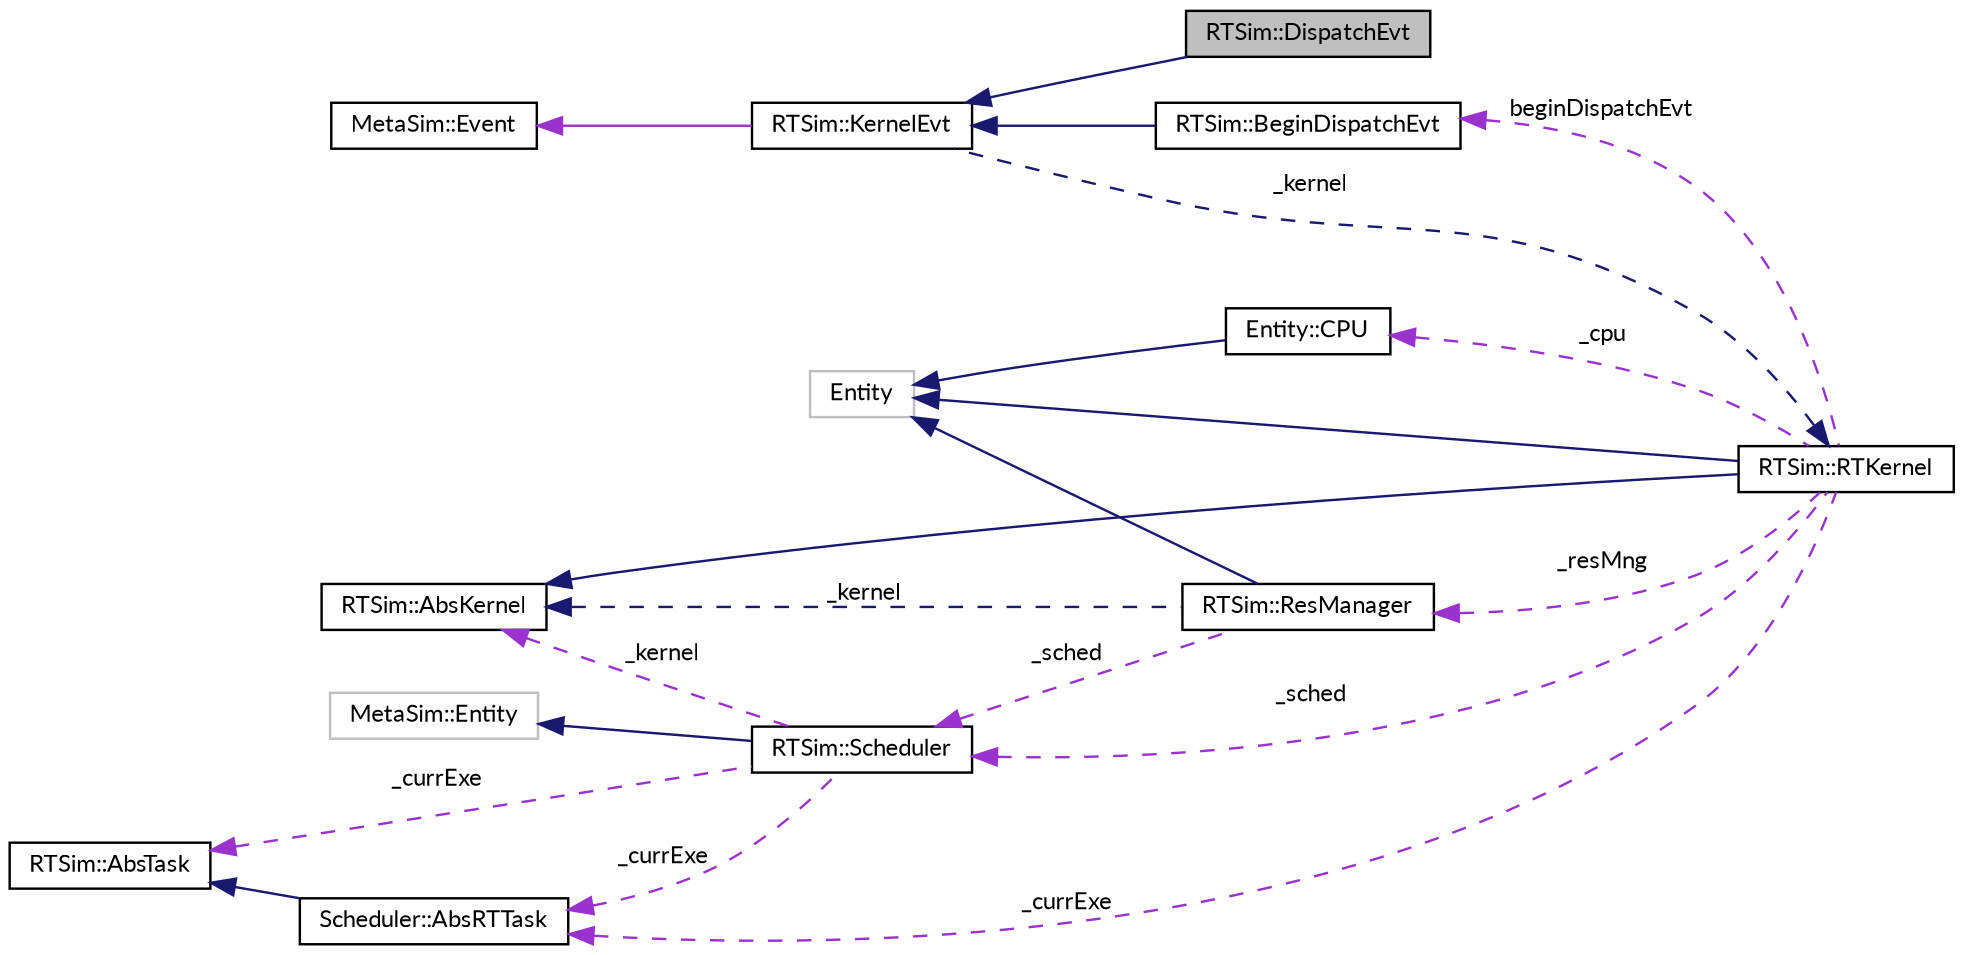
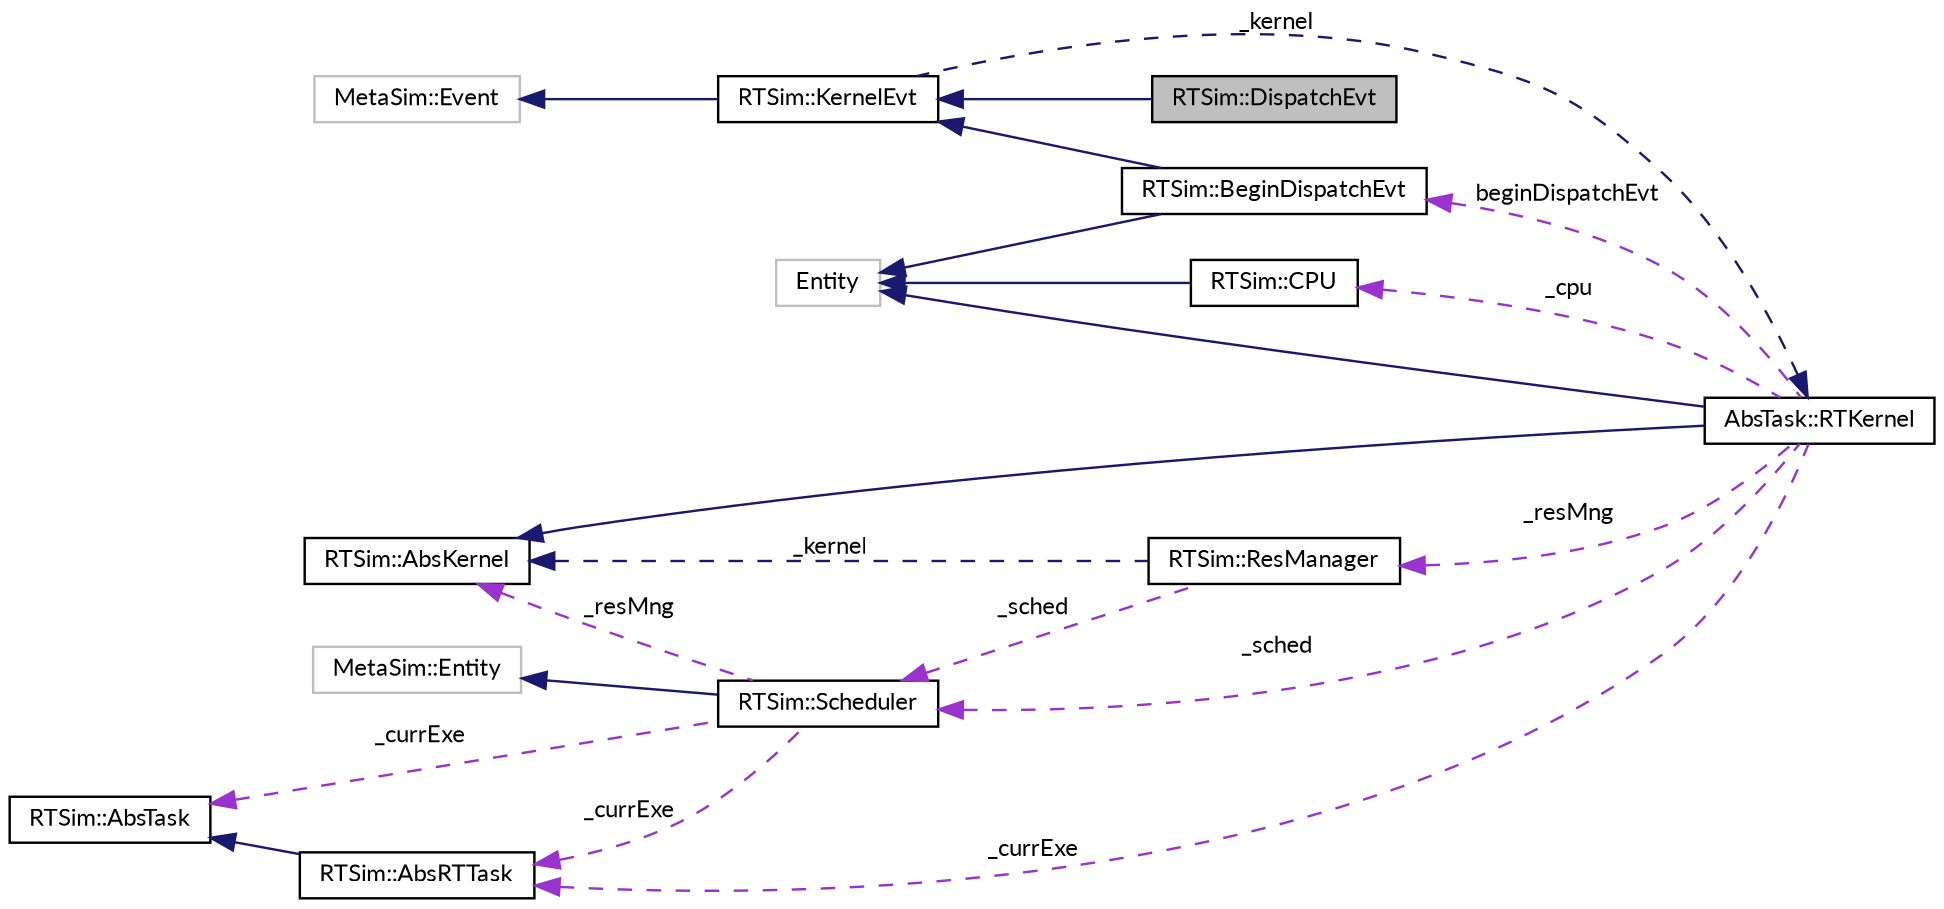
node "MetaSim::Event": color black -> grey75
edge "RTSim::KernelEvt" -> "MetaSim::Event": color darkorchid3 -> midnightblue
node "Entity::CPU": label "Entity::CPU" -> "RTSim::CPU"
node "RTSim::RTKernel": label "RTSim::RTKernel" -> "AbsTask::RTKernel"
edge "RTSim::ResManager" -> "Entity": now "RTSim::BeginDispatchEvt" -> "Entity"
edge "RTSim::Scheduler" -> "RTSim::AbsKernel": label " _kernel" -> " _resMng"
node "Scheduler::AbsRTTask": label "Scheduler::AbsRTTask" -> "RTSim::AbsRTTask"
